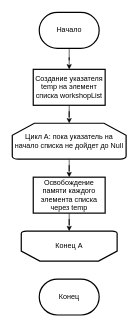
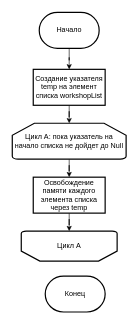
node "Конец А": label "Конец А" -> "Цикл А"
node "Конец": moved (69, 297) -> (75, 294)
